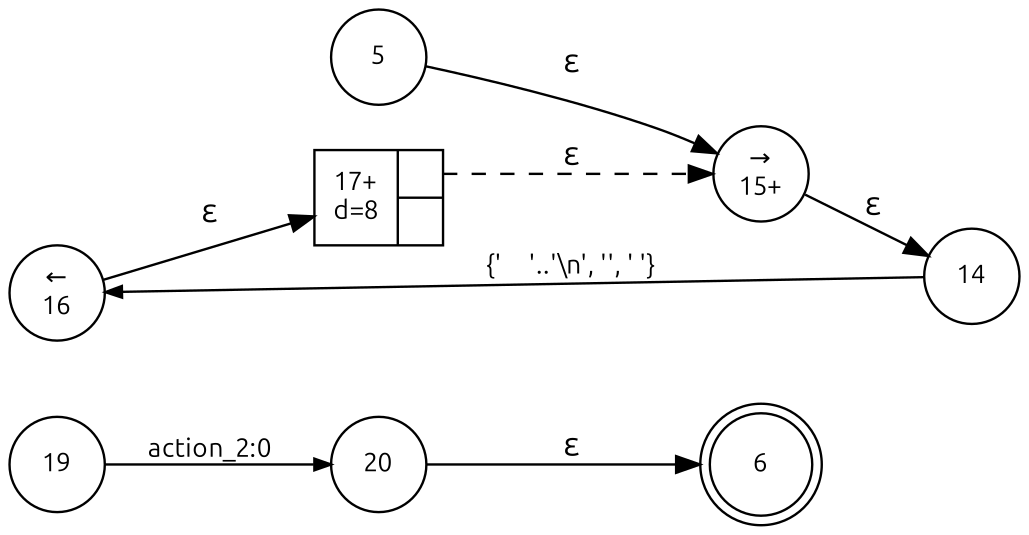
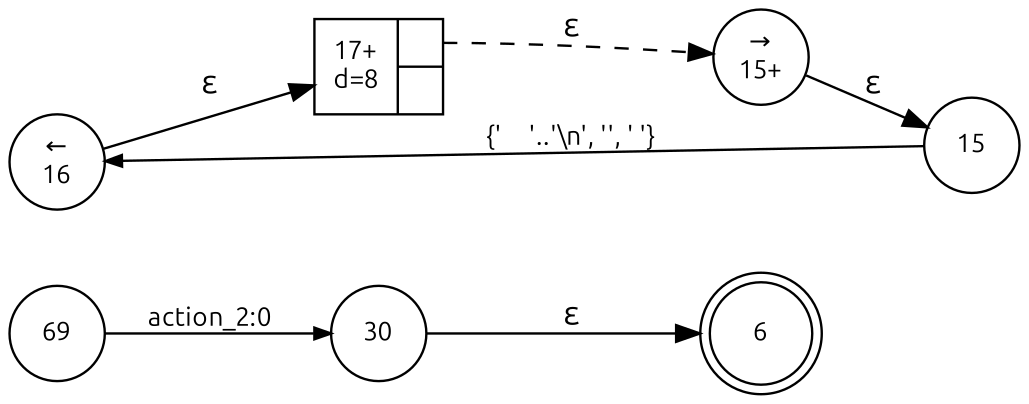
node "5": removed
node "14": label "14" -> "15"
node "19": label "19" -> "69"
node "20": label "20" -> "30"
